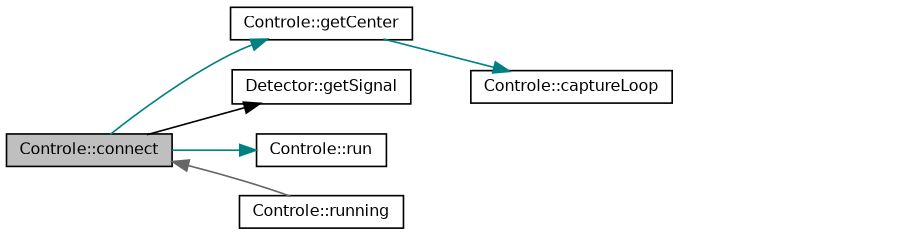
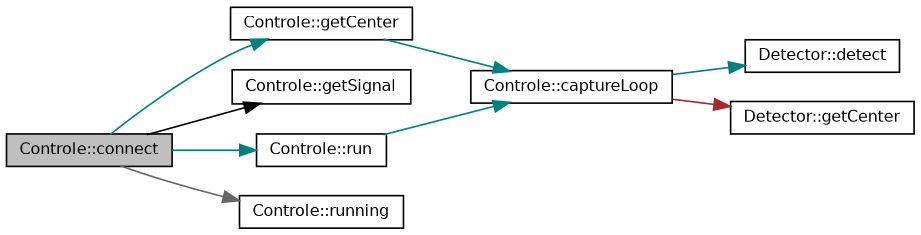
node "Detector::detect": added
node "Detector::getSignal": label "Detector::getSignal" -> "Controle::getSignal"
node "Detector::getCenter": added
edge "Controle::run" -> "Controle::captureLoop": added
edge "Controle::running" -> "Controle::connect": reversed
